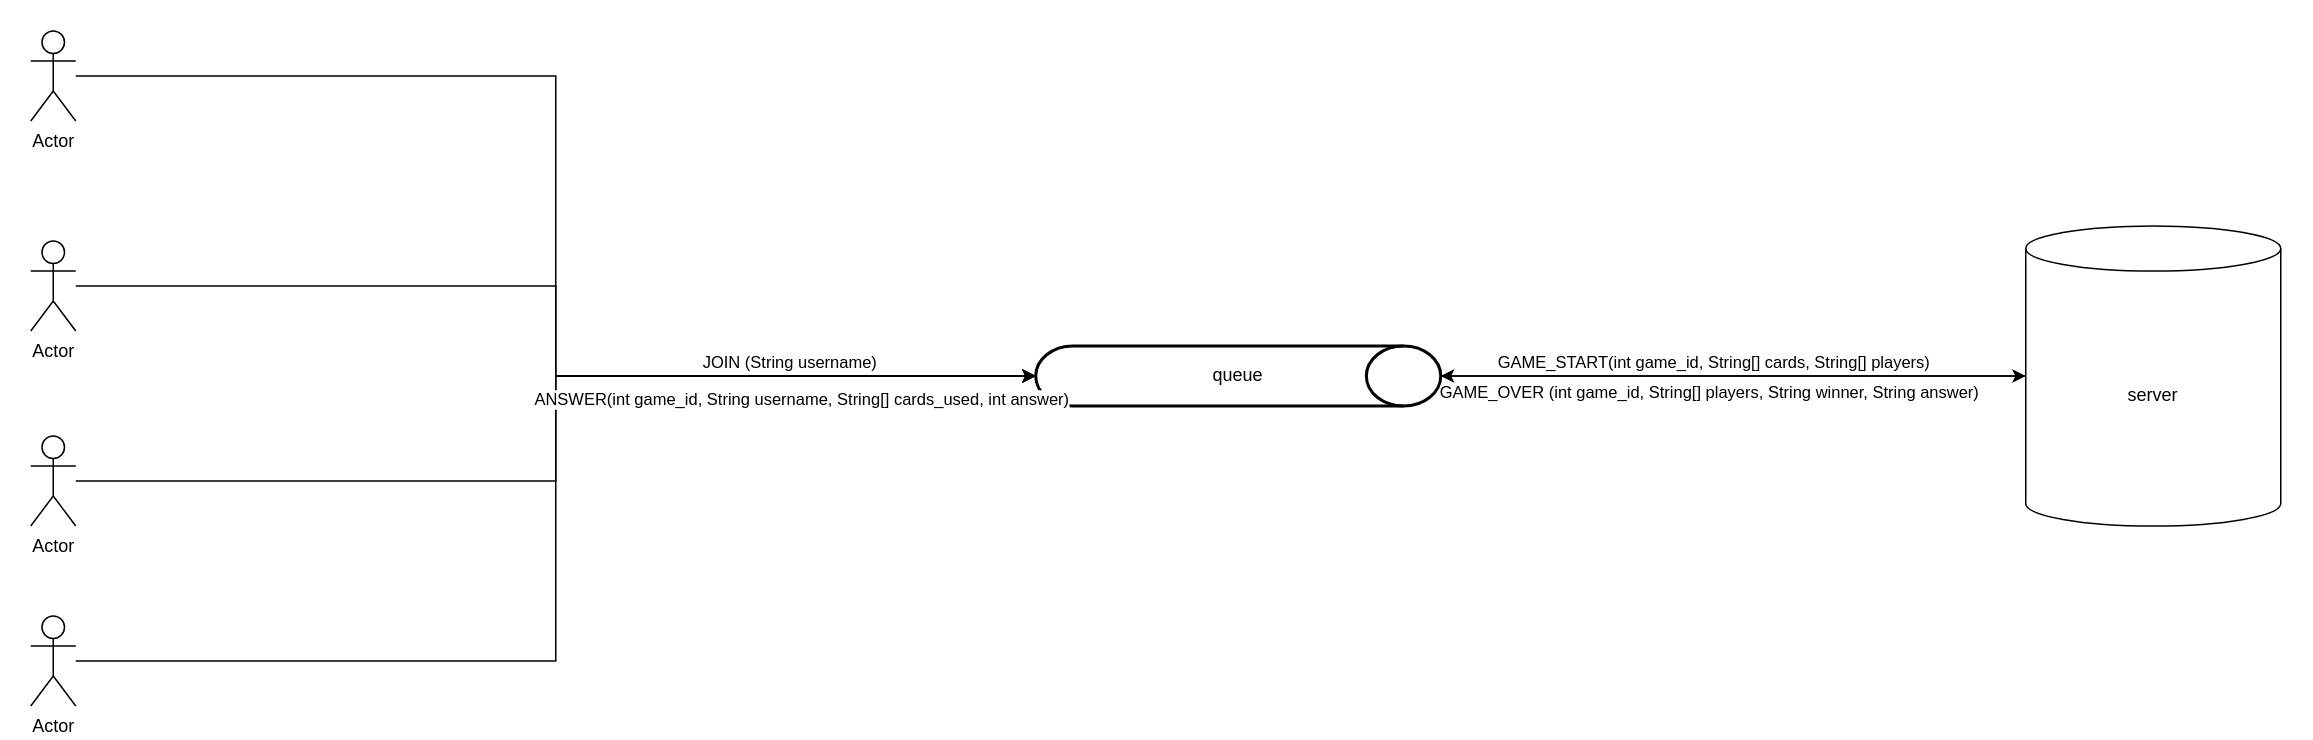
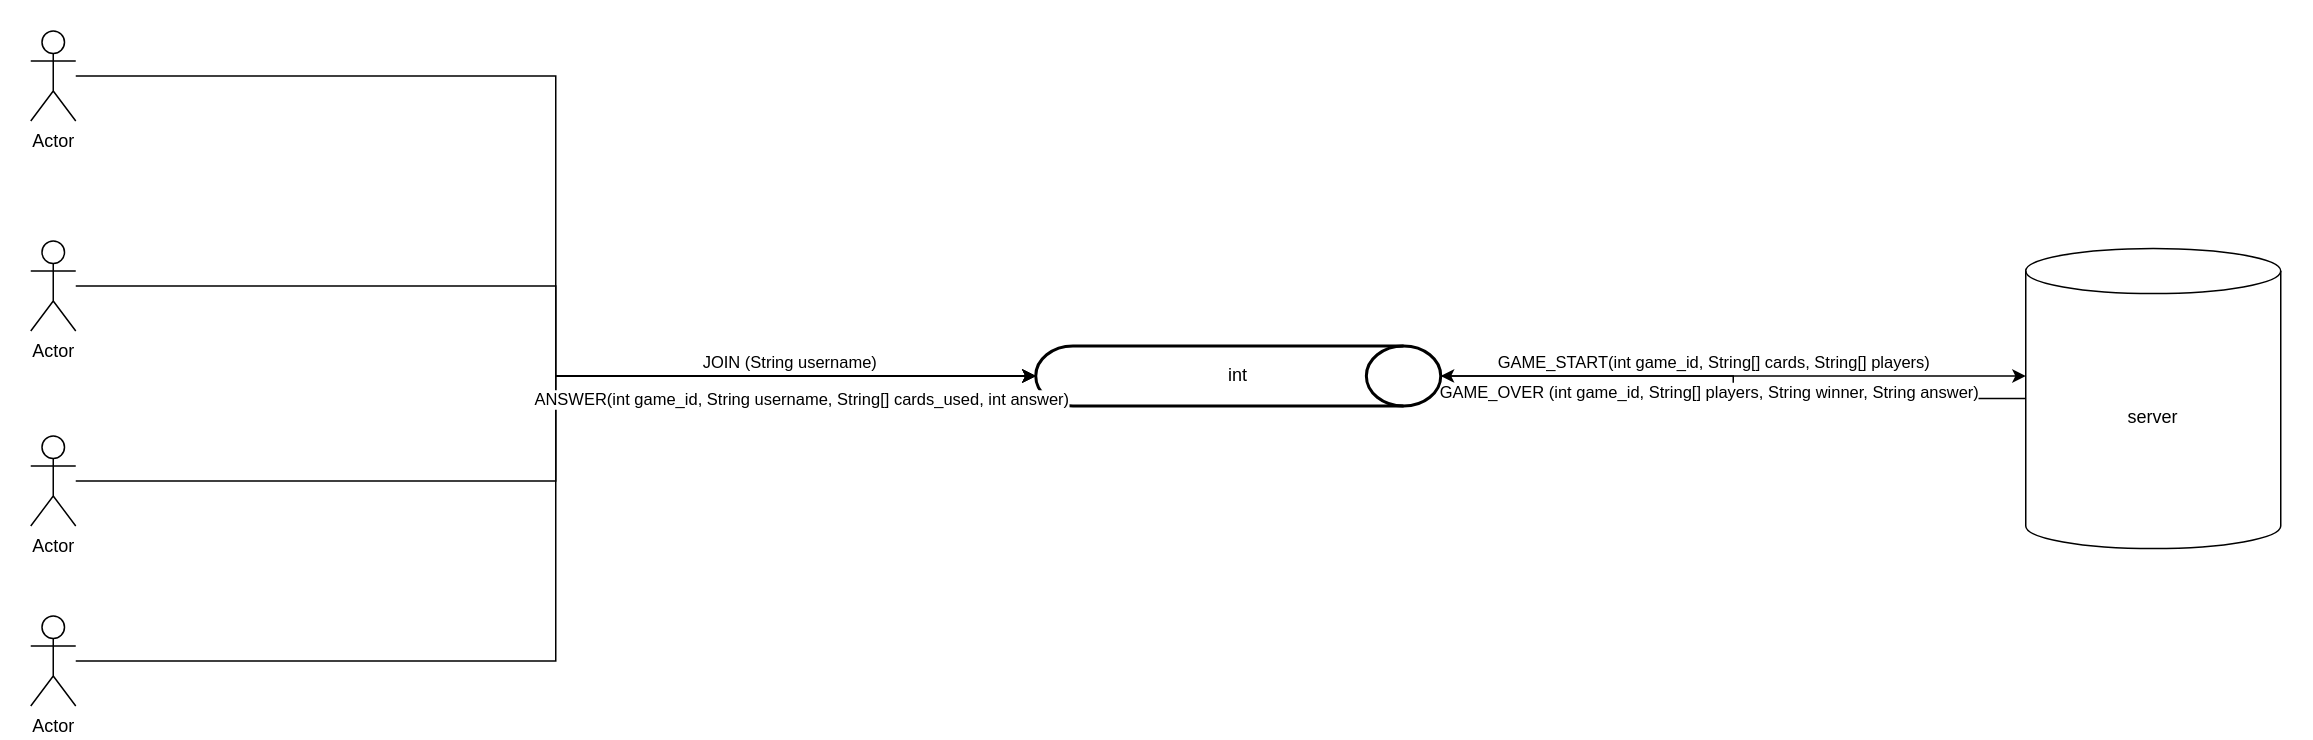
node "queue": label "queue" -> "int"
node "server": moved (2153, 376) -> (2153, 398)
